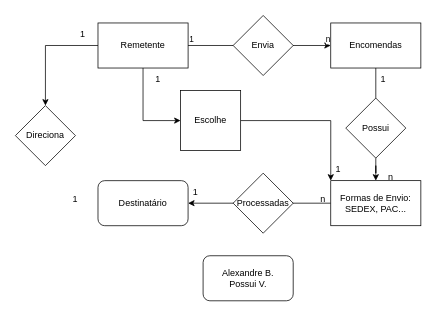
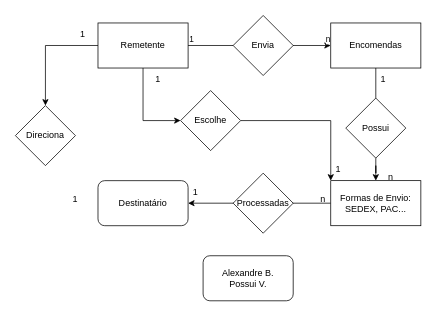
node "Escolhe": shape rectangle -> diamond
